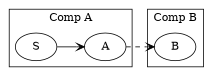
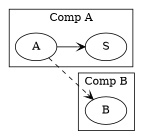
edge "S" -> "A": reversed
